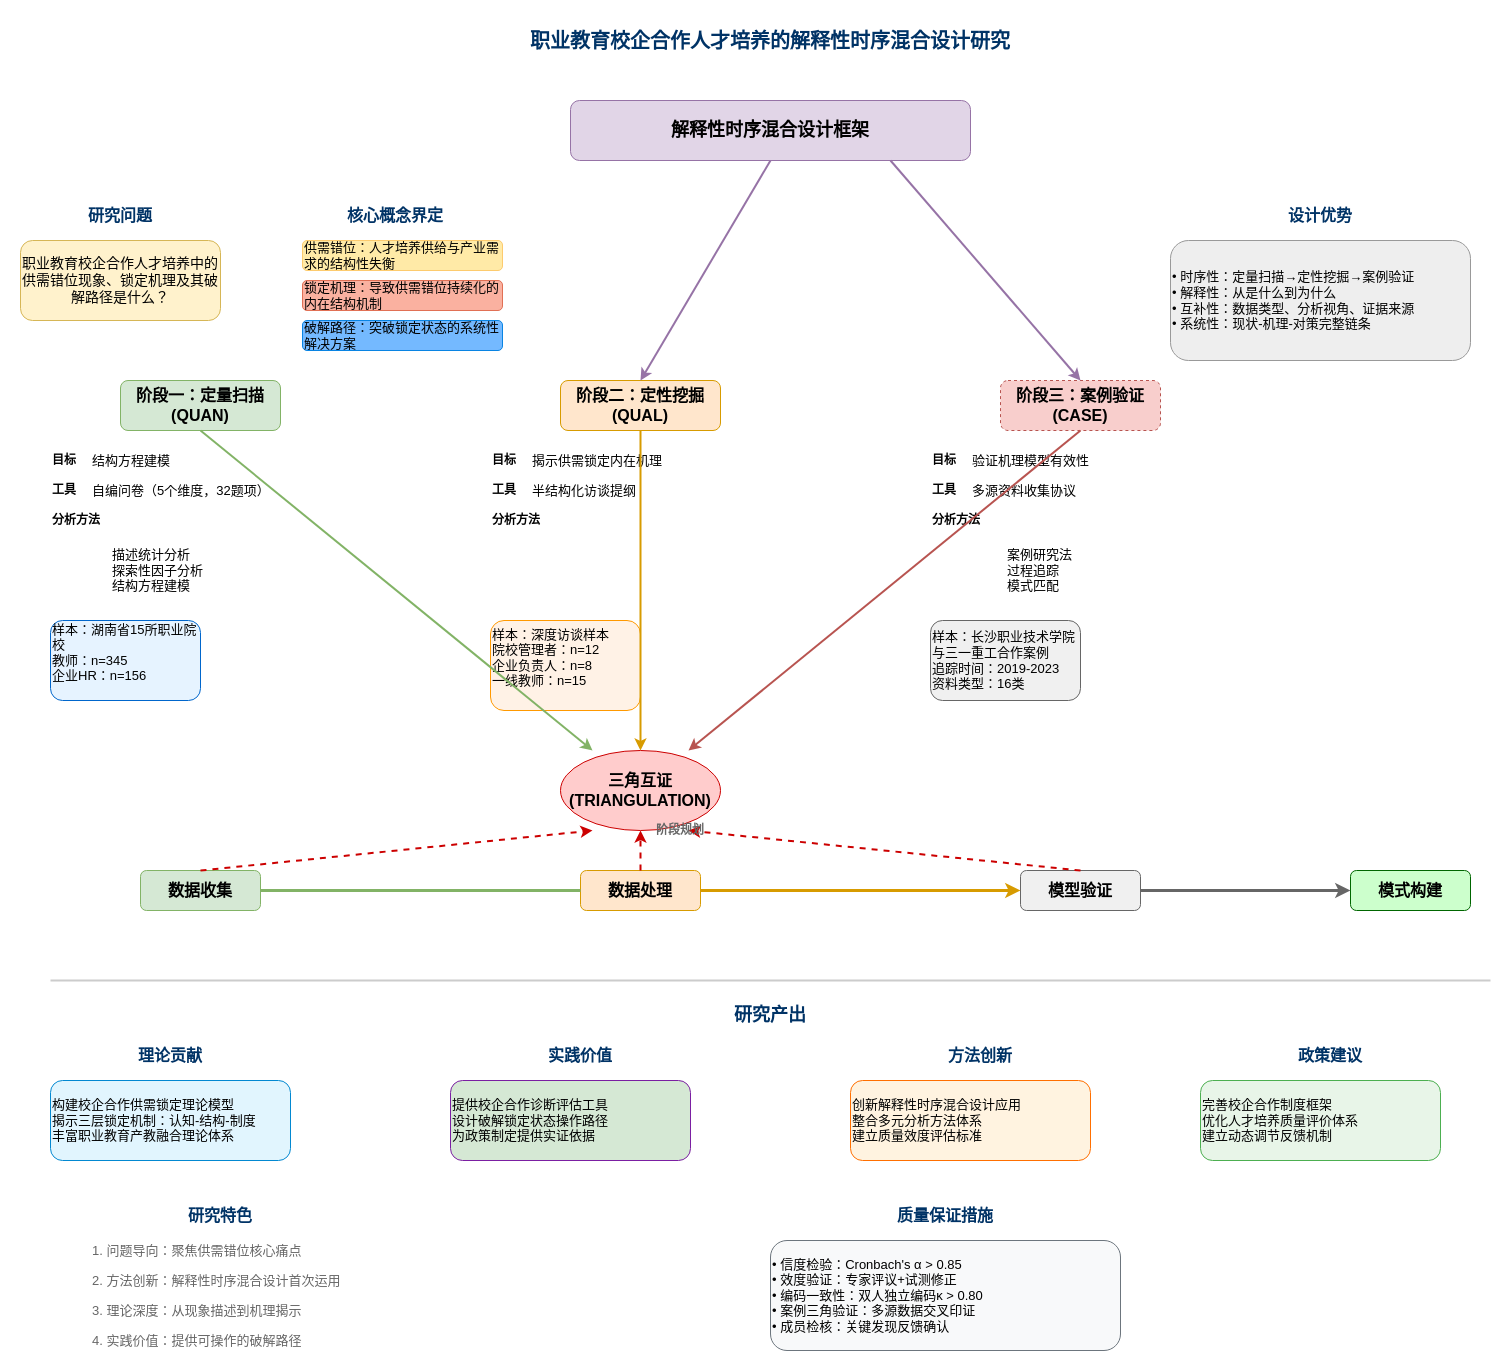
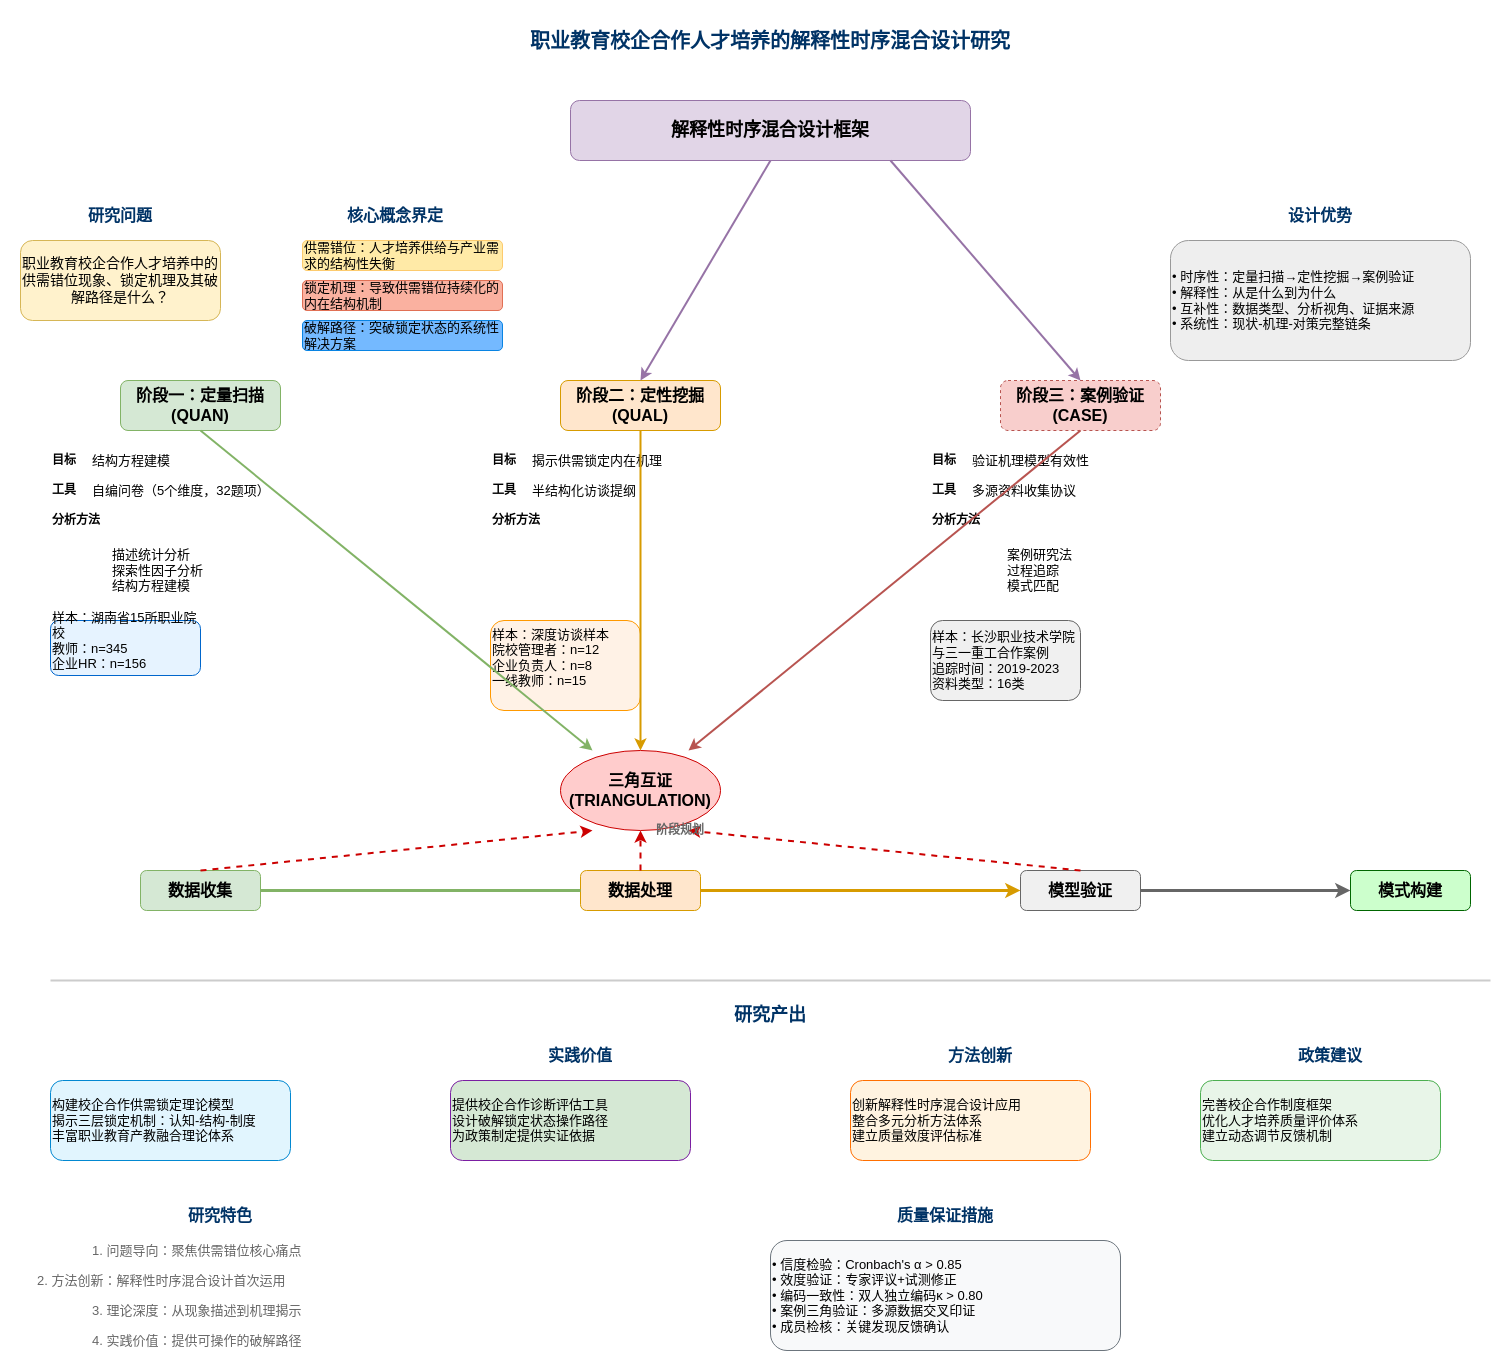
node "样本：湖南省15所职业院校 教师：n=345 企业HR：n=156": size 150x80 -> 150x55
node "理论贡献": removed
node "2. 方法创新：解释性时序混合设计首次运用": moved (251, 1281) -> (196, 1281)
